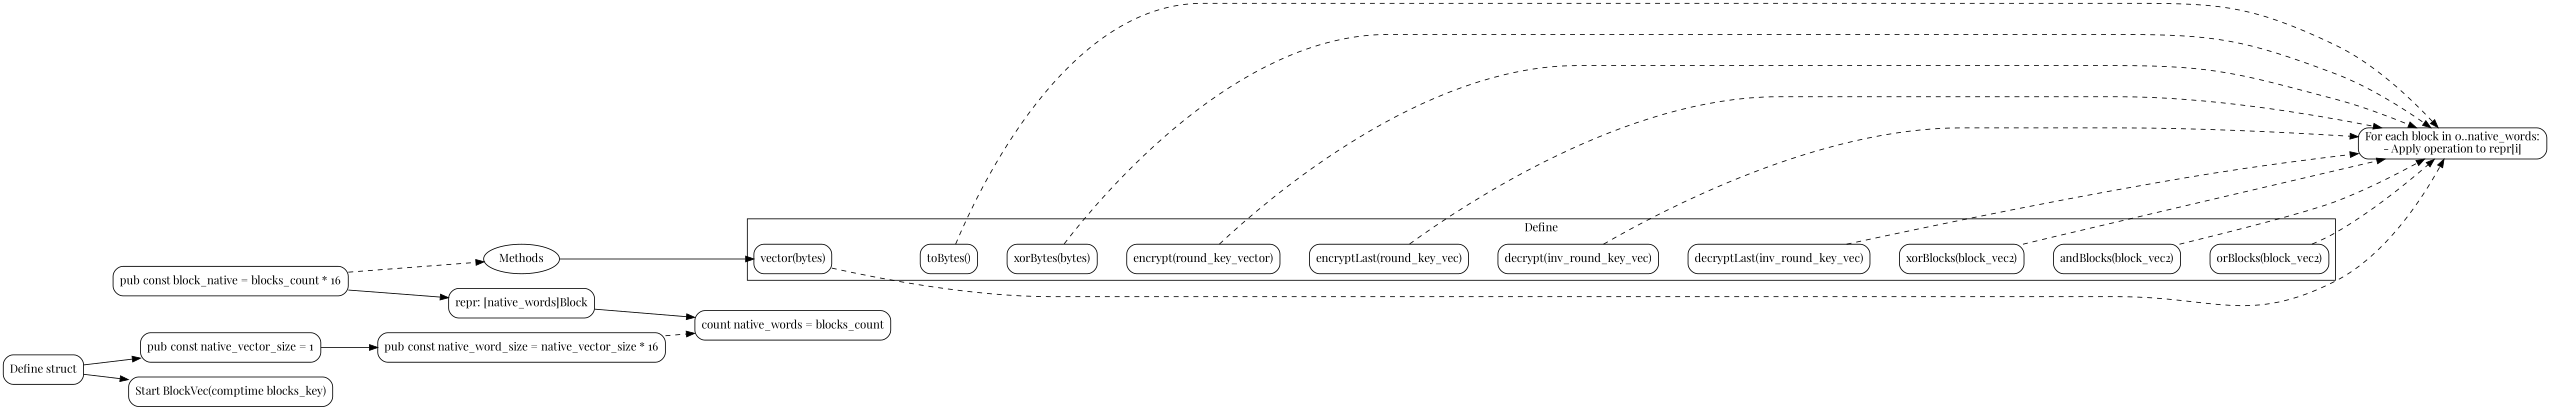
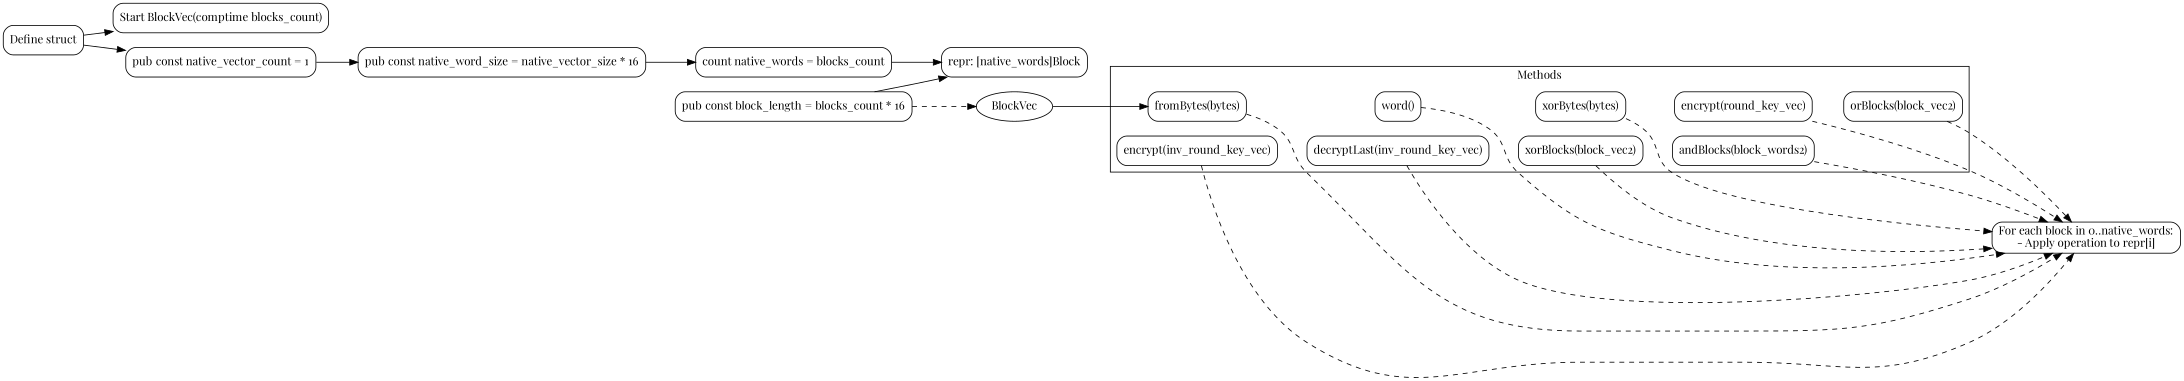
cluster "Define": label "Define" -> "Methods"
node "Methods": label "Methods" -> "BlockVec"
node "vector(bytes)": label "vector(bytes)" -> "fromBytes(bytes)"
node "toBytes()": label "toBytes()" -> "word()"
node "encrypt(round_key_vector)": label "encrypt(round_key_vector)" -> "encrypt(round_key_vec)"
node "encryptLast(round_key_vec)": removed
node "decrypt(inv_round_key_vec)": label "decrypt(inv_round_key_vec)" -> "encrypt(inv_round_key_vec)"
node "andBlocks(block_vec2)": label "andBlocks(block_vec2)" -> "andBlocks(block_words2)"
node "pub const block_native = blocks_count * 16": label "pub const block_native = blocks_count * 16" -> "pub const block_length = blocks_count * 16"
edge "repr: [native_words]Block" -> "count native_words = blocks_count": reversed
edge "pub const native_word_size = native_vector_size * 16" -> "count native_words = blocks_count": style dashed -> solid
node "pub const native_vector_size = 1": label "pub const native_vector_size = 1" -> "pub const native_vector_count = 1"
node "Start BlockVec(comptime blocks_key)": label "Start BlockVec(comptime blocks_key)" -> "Start BlockVec(comptime blocks_count)"
